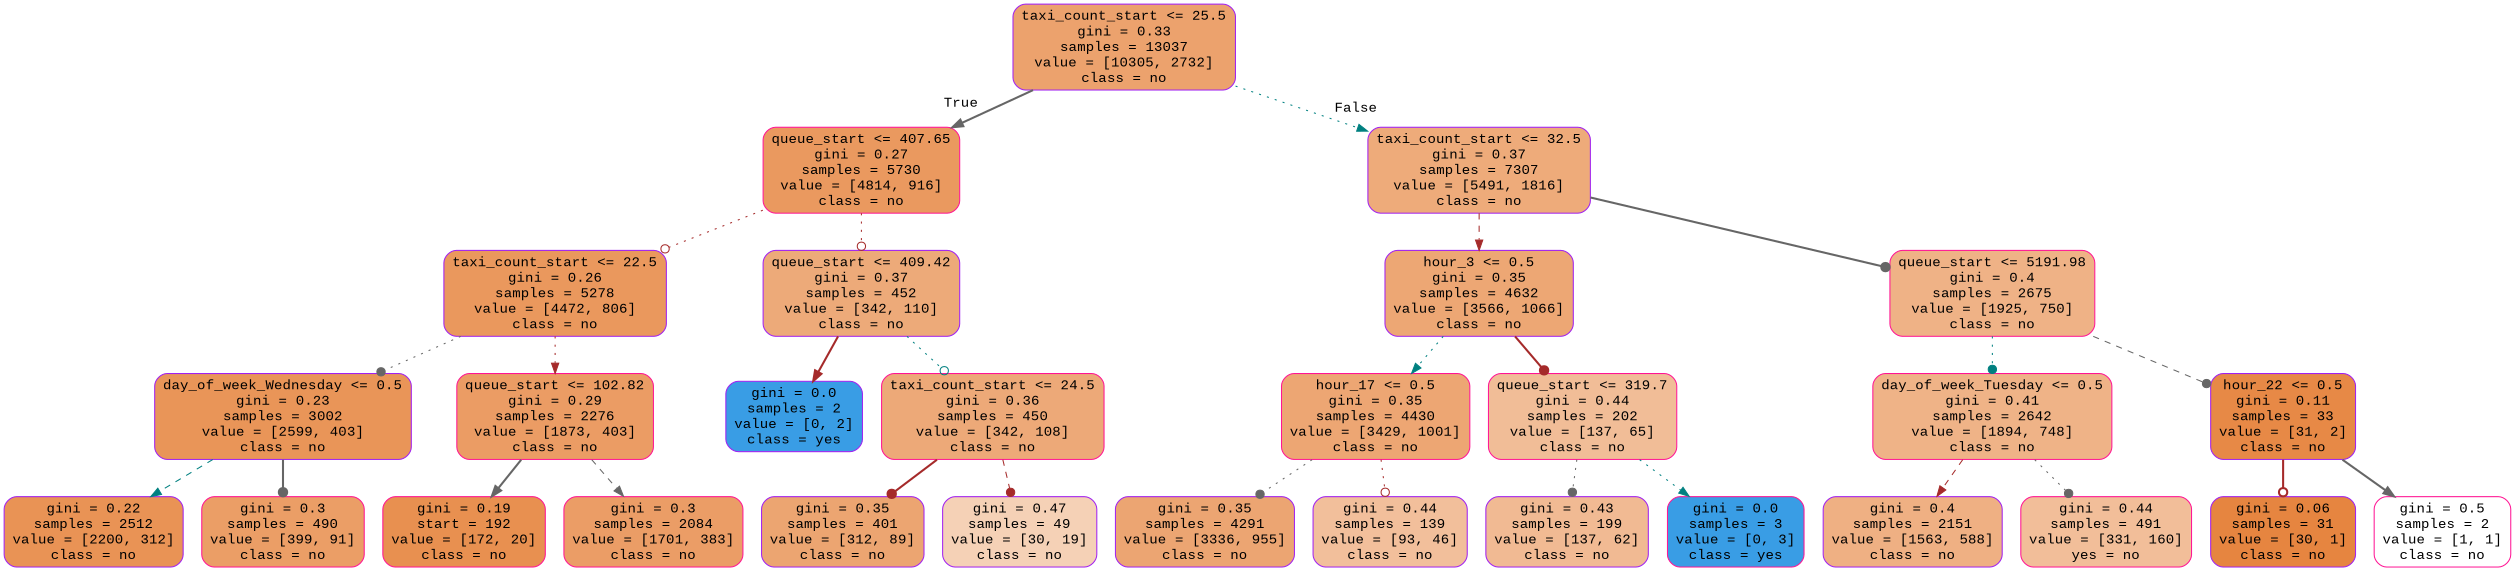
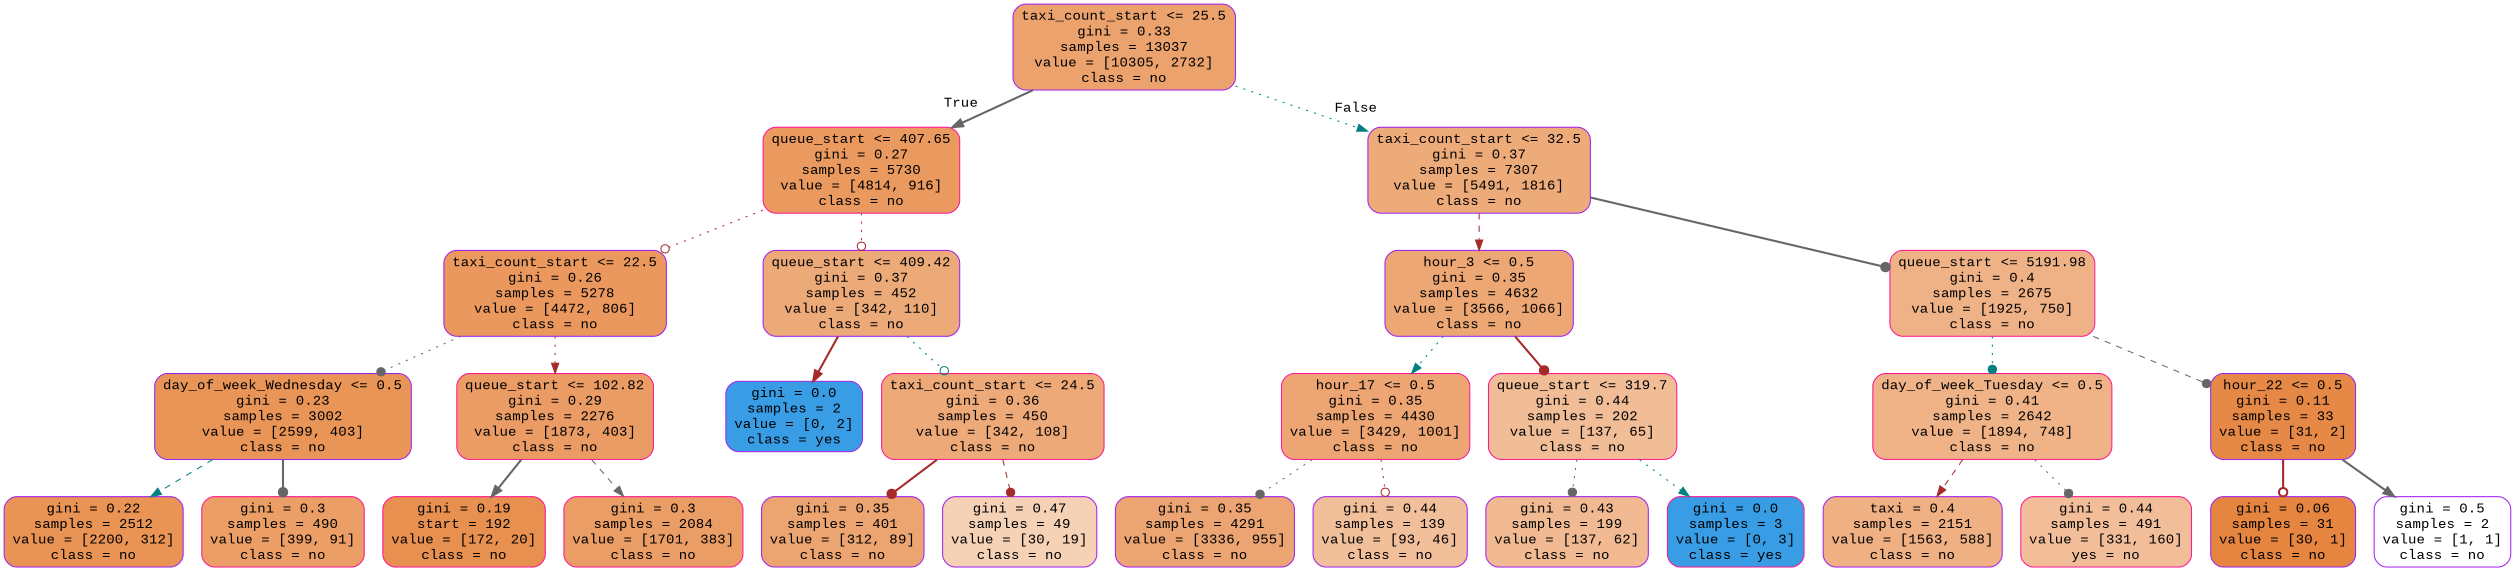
node "gini = 0.4 samples = 2151 value = [1563, 588] class = no": label "gini = 0.4 samples = 2151 value = [1563, 588] class = no" -> "taxi = 0.4 samples = 2151 value = [1563, 588] class = no"
node "gini = 0.5 samples = 2 value = [1, 1] class = no": color deeppink -> purple
